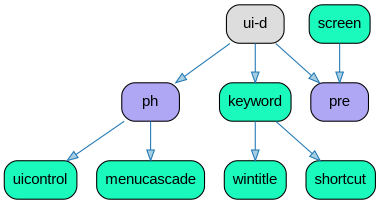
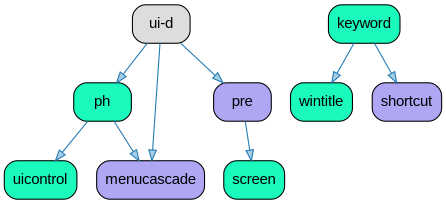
edge "ui-d" -> "keyword": now "ui-d" -> "menucascade"
edge "screen" -> "pre": reversed
node "ph": fillcolor #afa7f4 -> #1afabc
node "menucascade": fillcolor #1afabc -> #afa7f4
node "shortcut": fillcolor #1afabc -> #afa7f4
